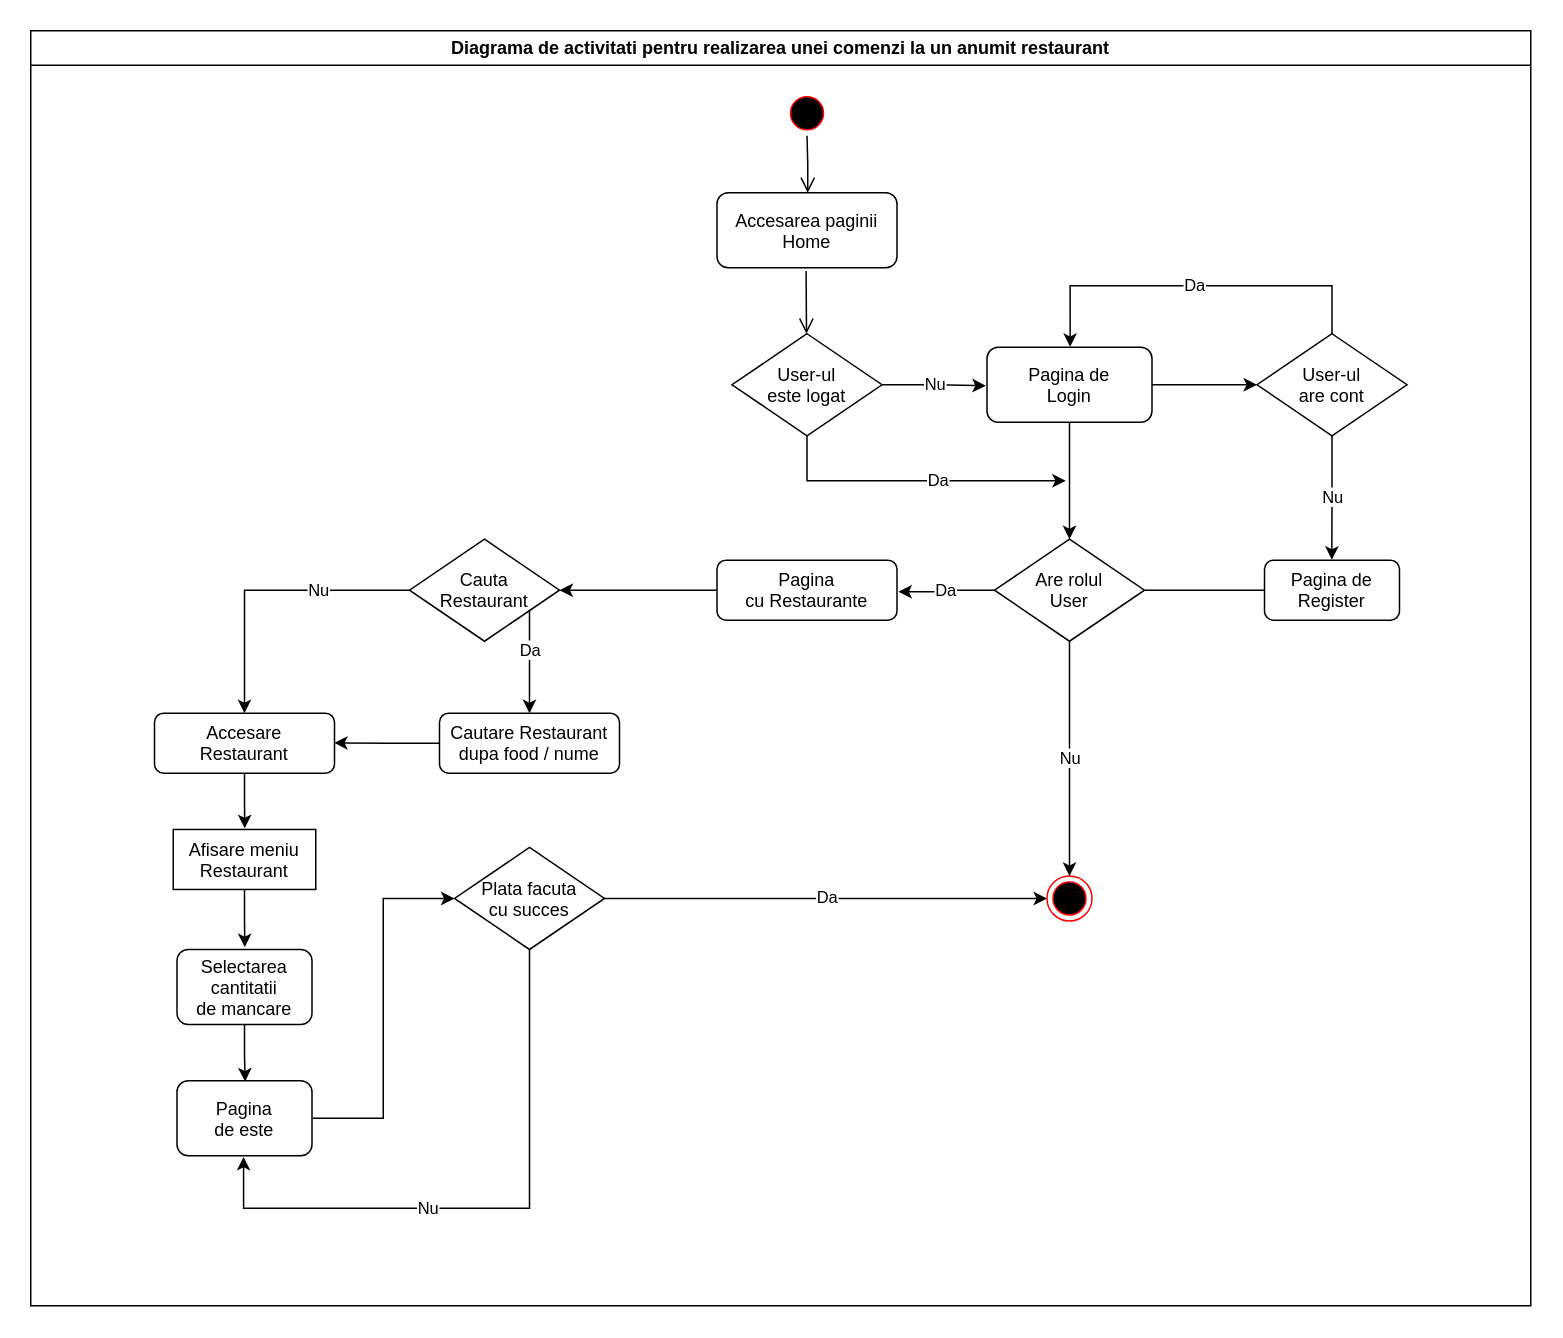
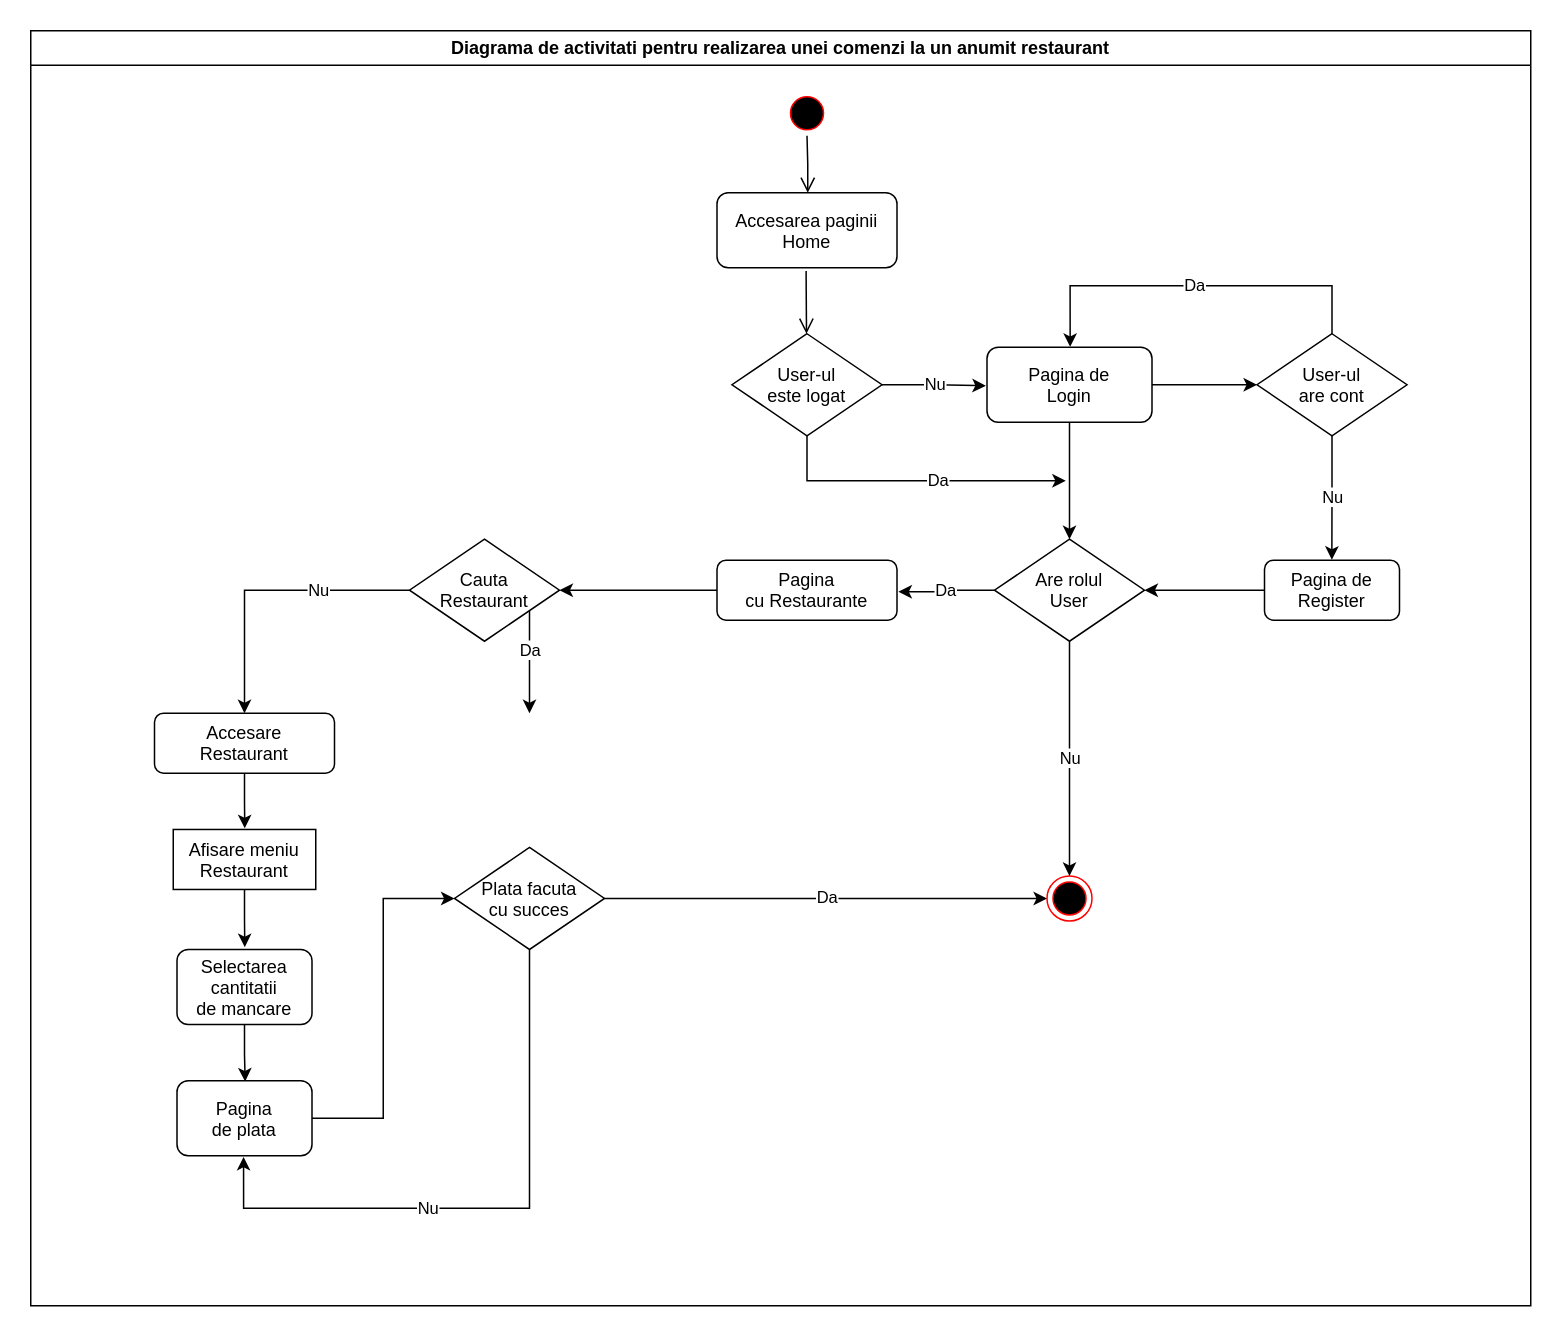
edge "Are rolul User" -- "Pagina de Register": arrowhead none -> classic
edge "Cautare Restaurant dupa food / nume" -> "Accesare Restaurant": removed
node "Cautare Restaurant dupa food / nume": removed
node "Pagina de este": label "Pagina de este" -> "Pagina de plata"
